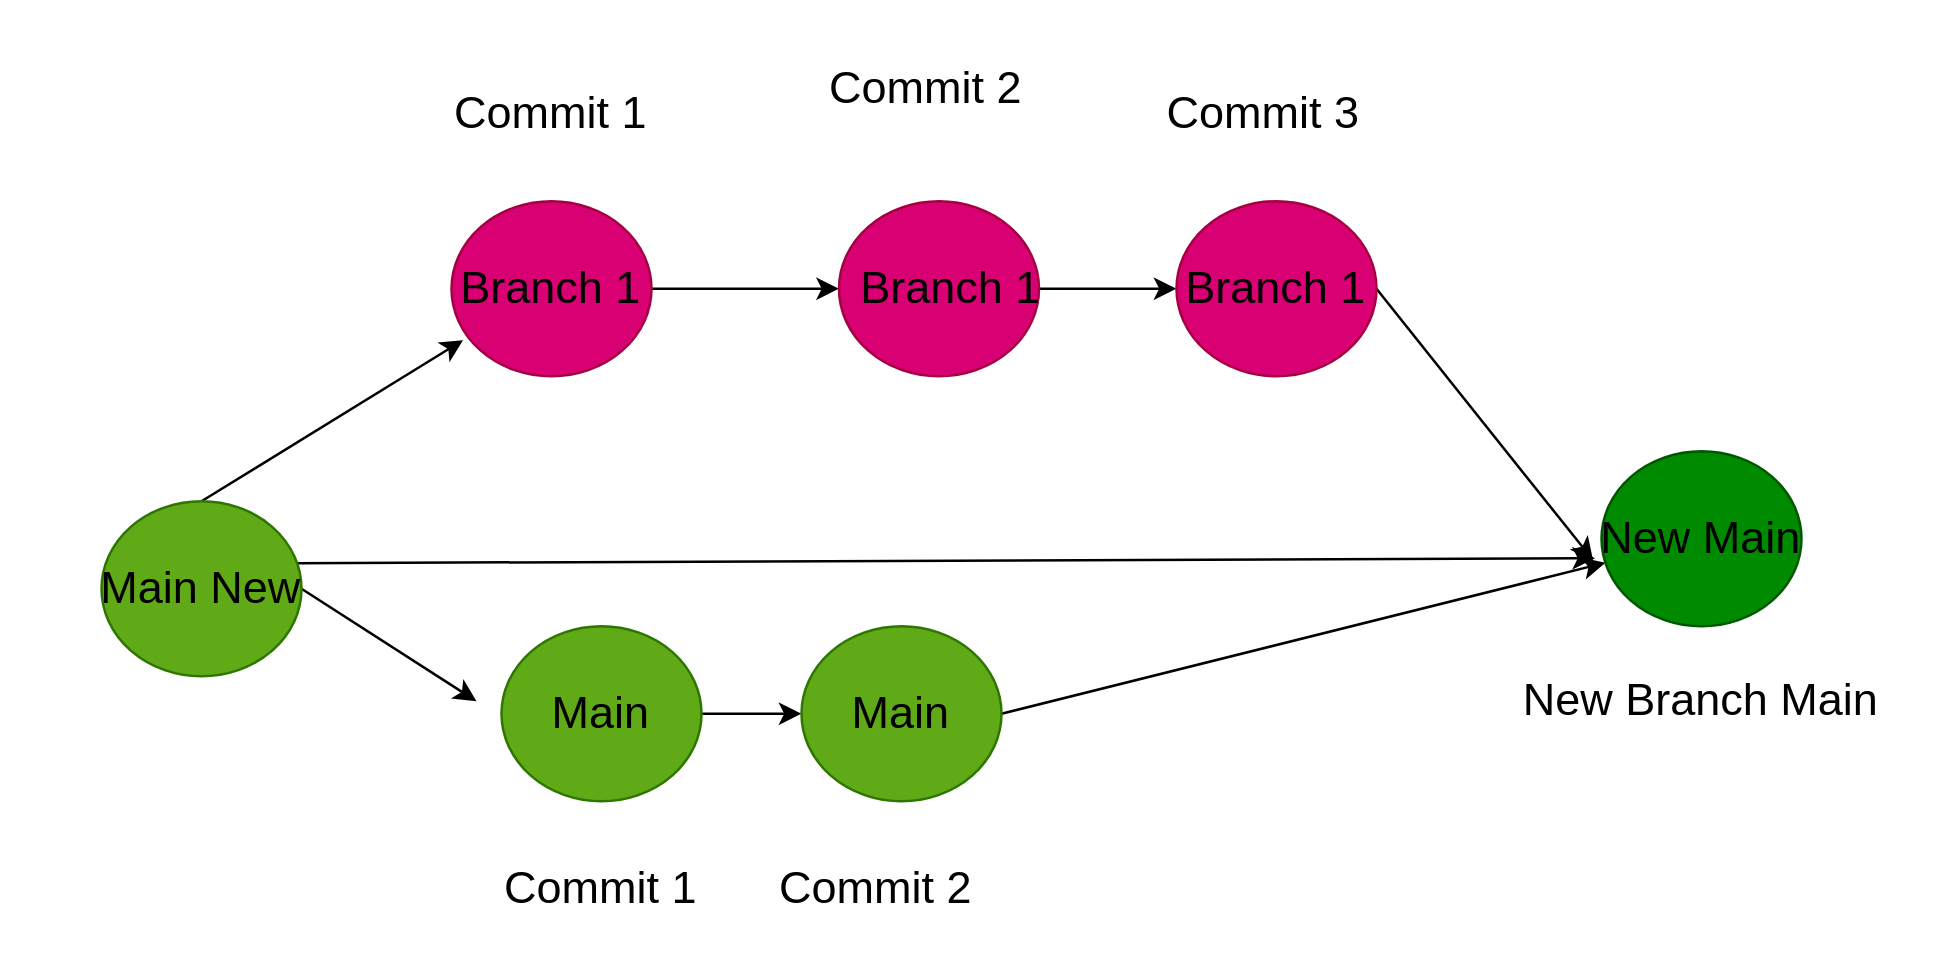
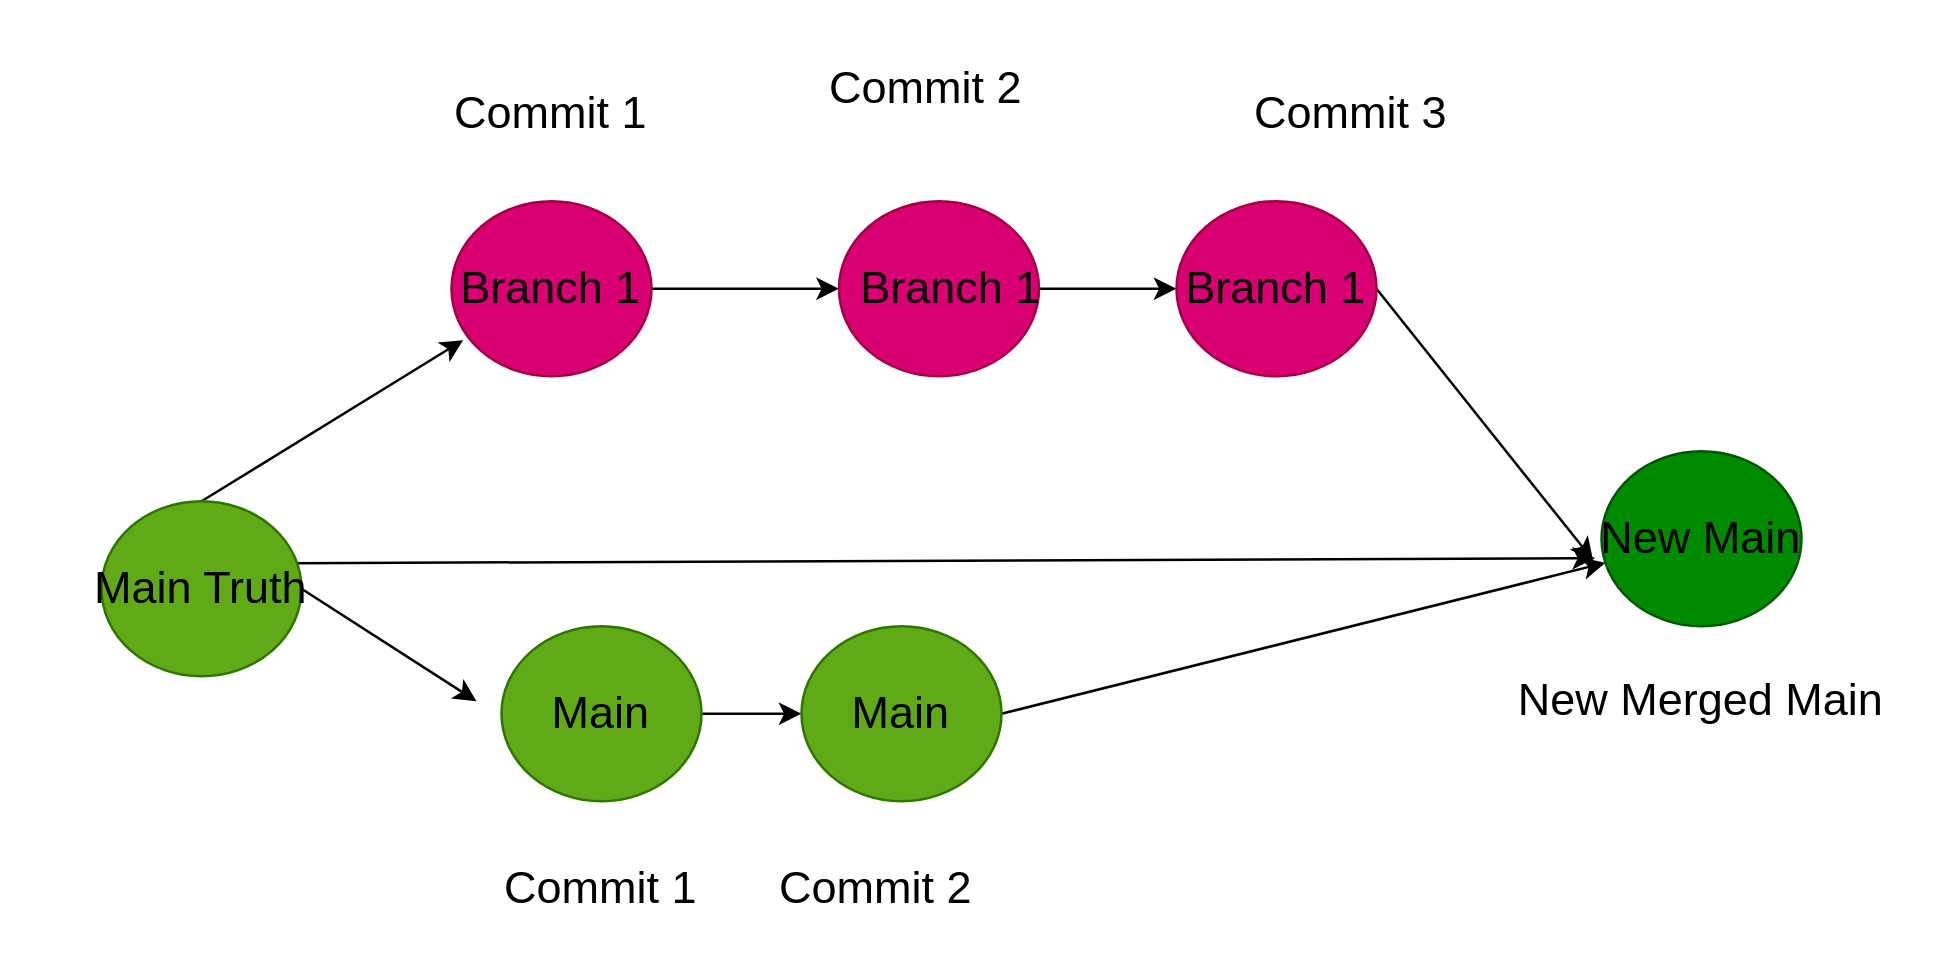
node "Commit 3": moved (1264, 114) -> (1351, 114)
node "Main New": label "Main New" -> "Main Truth"
node "New Branch Main": label "New Branch Main" -> "New Merged Main"
